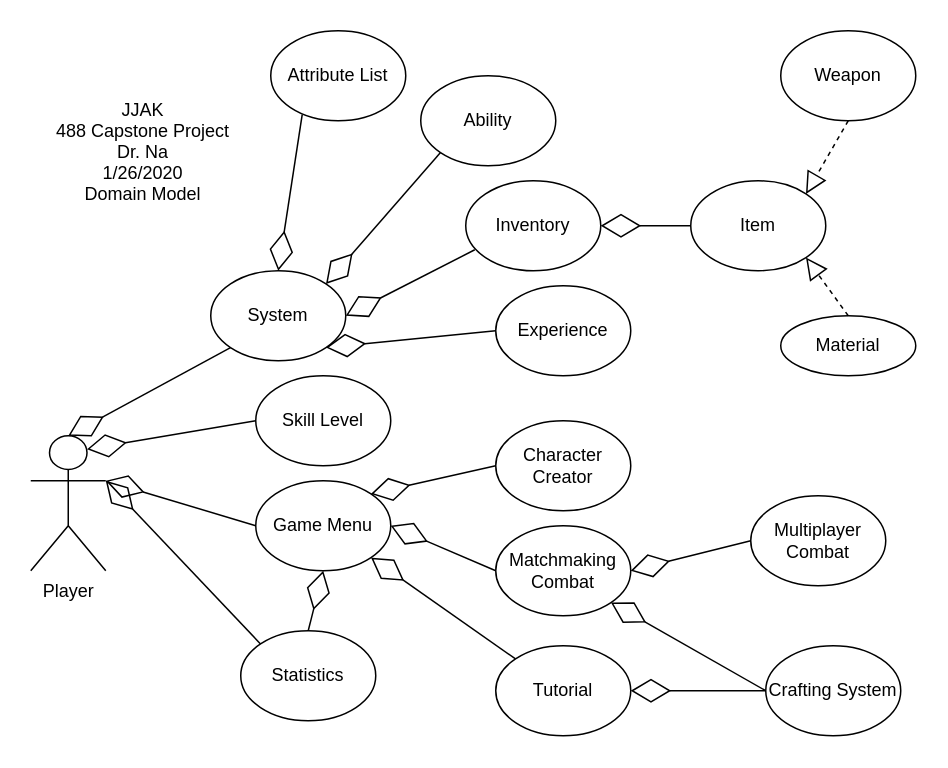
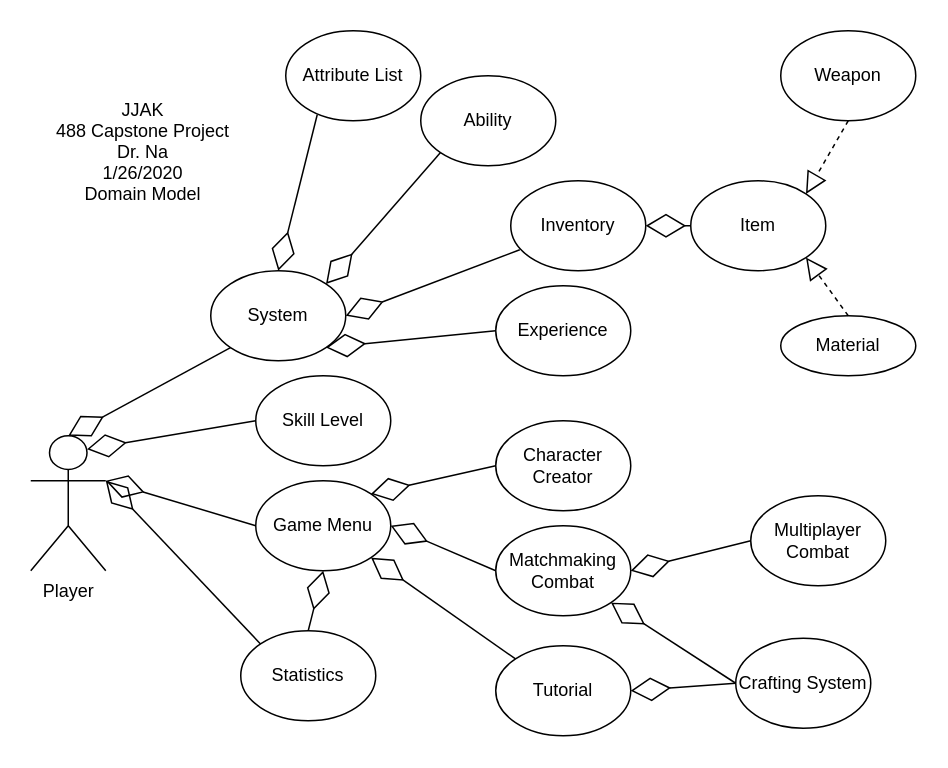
node "Attribute List": moved (338, 76) -> (353, 76)
node "Inventory": moved (533, 226) -> (578, 226)
node "Crafting System": moved (833, 691) -> (803, 683)
